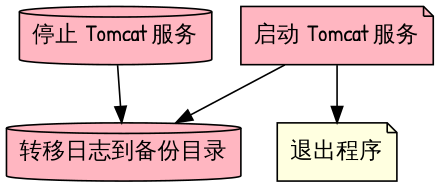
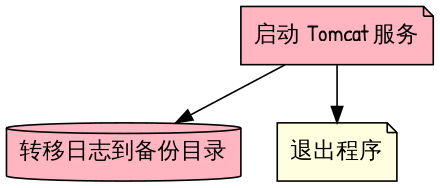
node "停止 Tomcat 服务": removed
